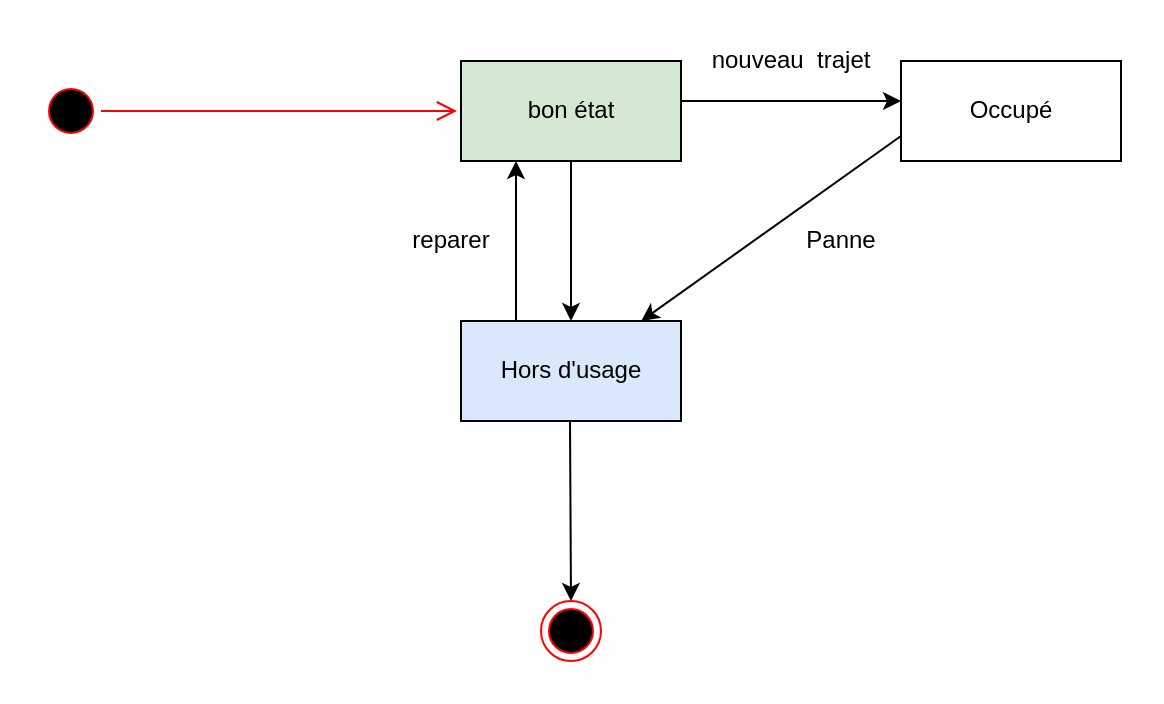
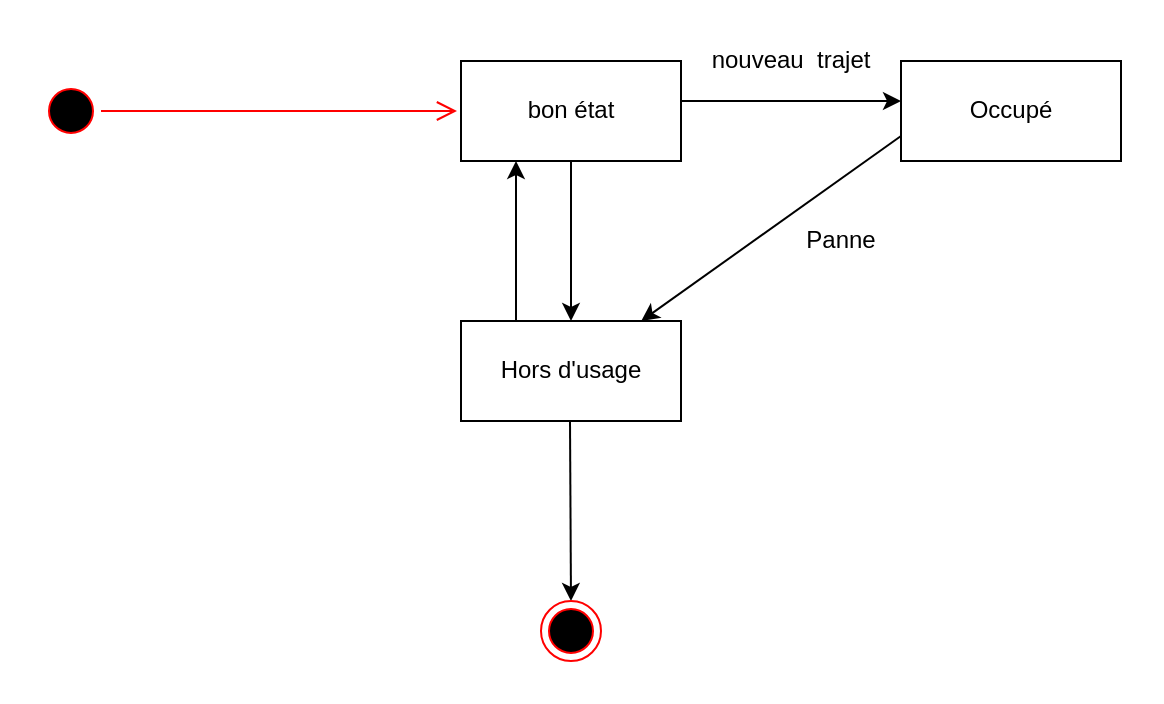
node "bon état": fillcolor #d5e8d4 -> #ffffff
node "reparer": removed
node "Hors d'usage": fillcolor #dae8fc -> #ffffff
